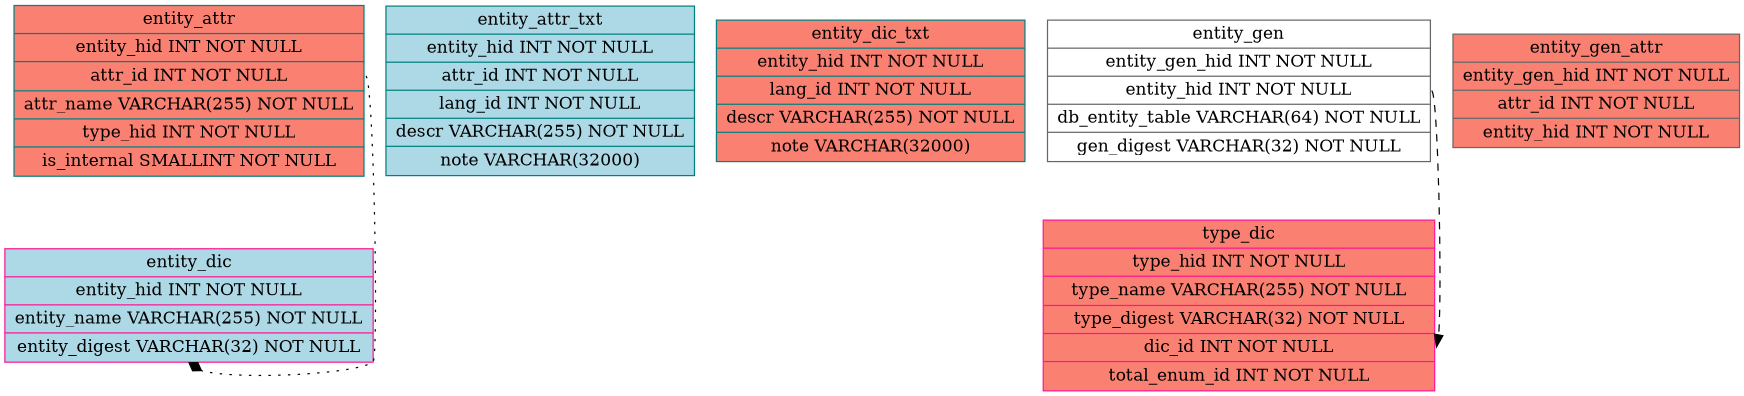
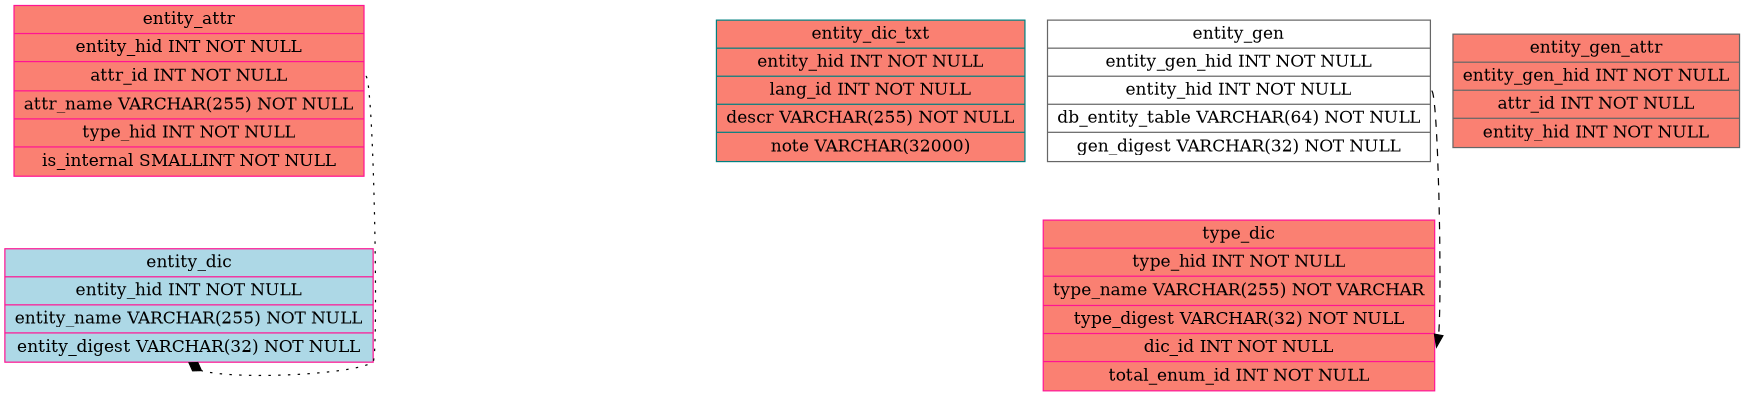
node "entity_attr": color teal -> deeppink
node "entity_attr_txt": removed
node "type_dic": text "type_name VARCHAR(255) NOT NULL" -> "type_name VARCHAR(255) NOT VARCHAR"
